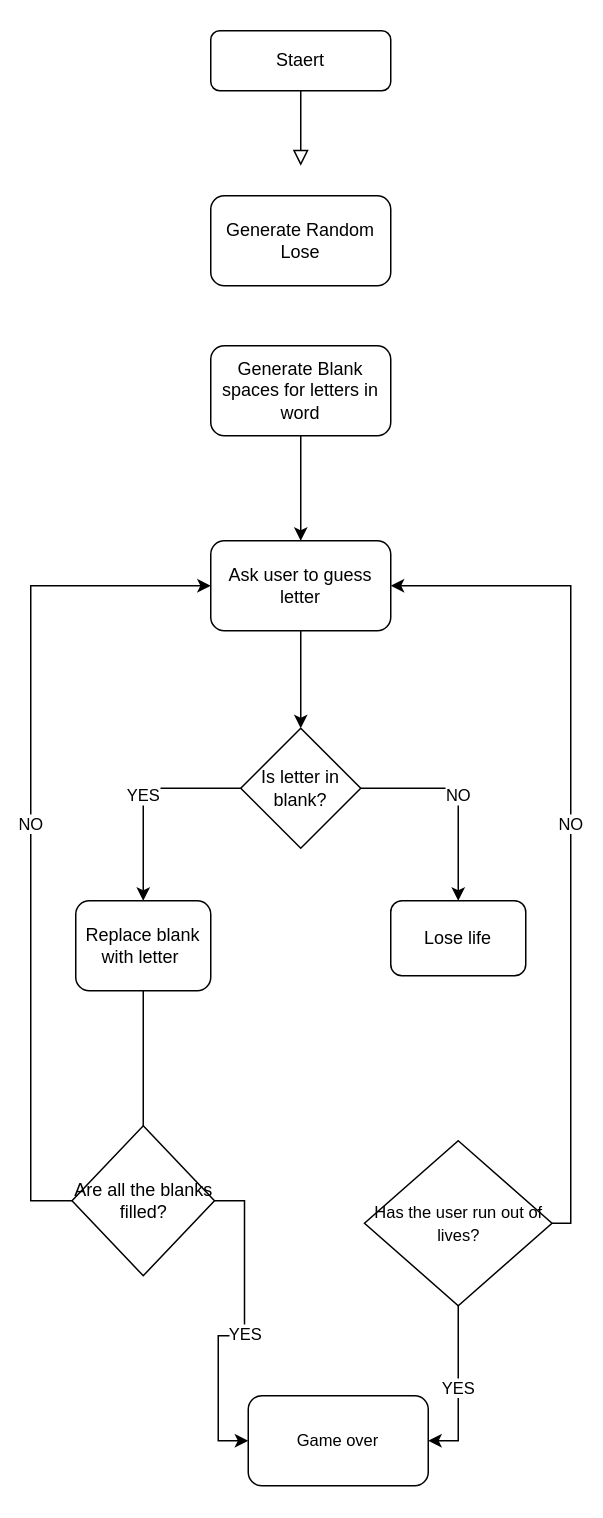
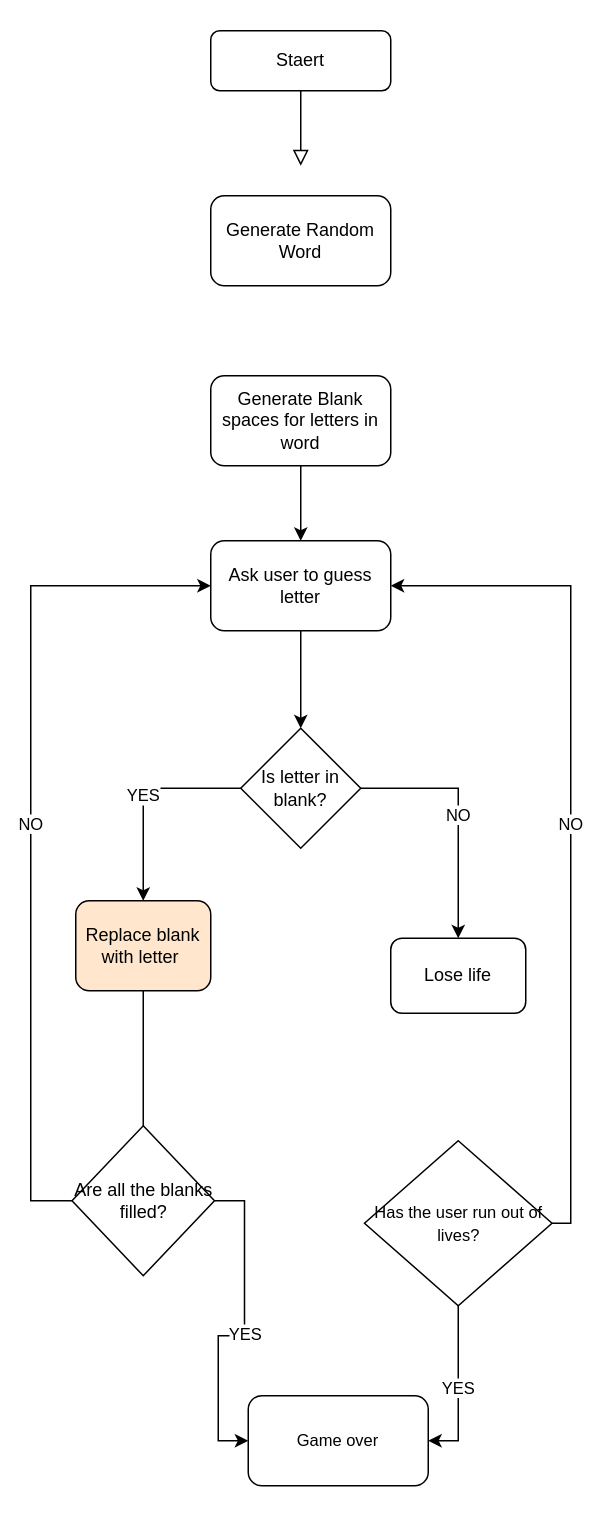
node "Generate Random Lose": label "Generate Random Lose" -> "Generate Random Word"
node "Generate Blank spaces for letters in word": moved (301, 391) -> (301, 421)
node "Lose life": moved (458, 938) -> (458, 976)
node "Replace blank with letter": fillcolor #ffffff -> #ffe6cc
